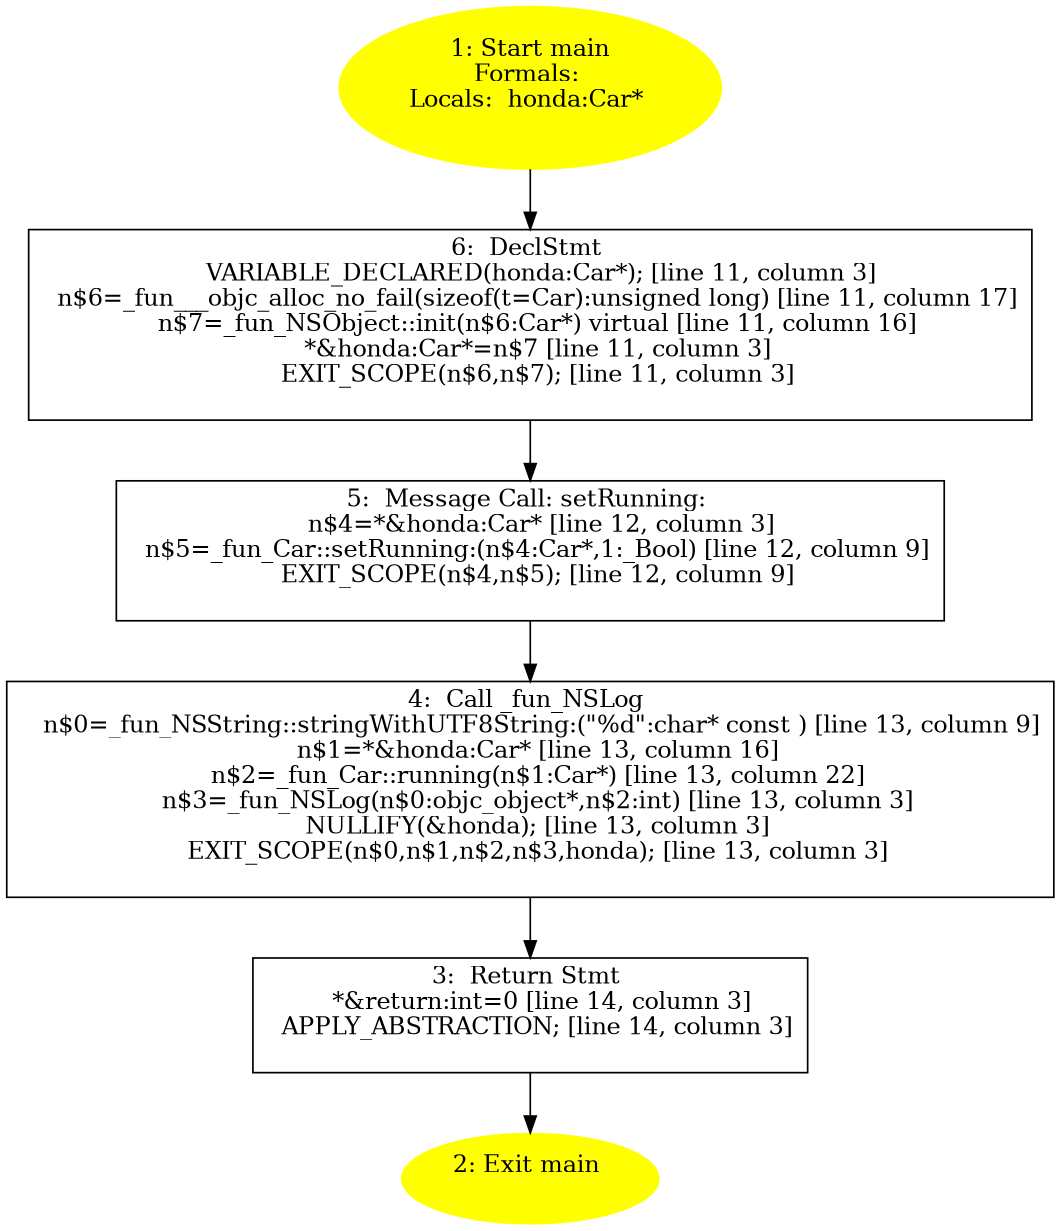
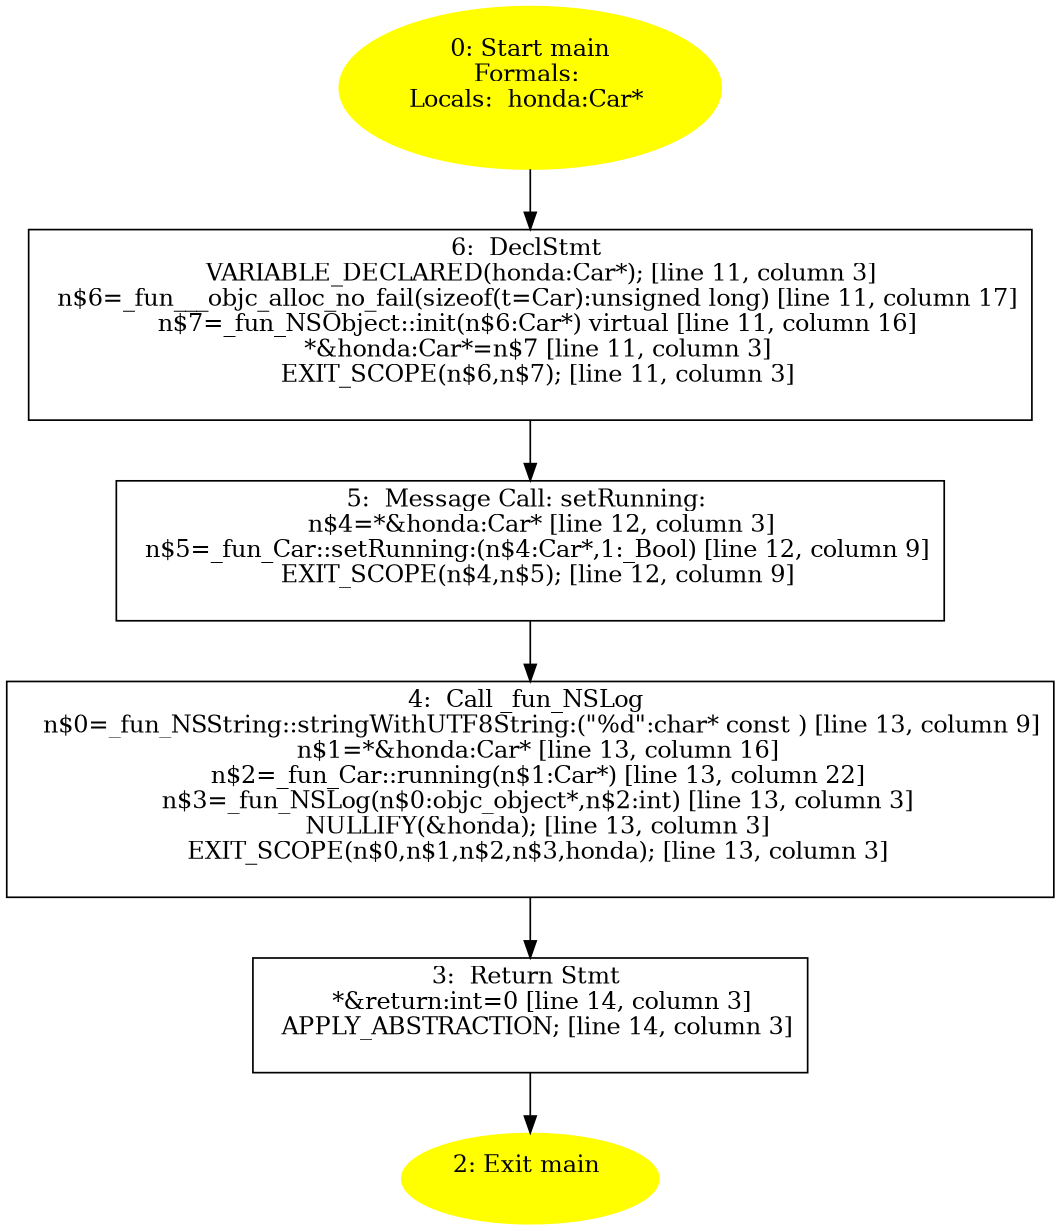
node "1: Start main Formals: Locals:  honda:Car*": label "1: Start main Formals: Locals:  honda:Car*" -> "0: Start main Formals: Locals:  honda:Car*"
